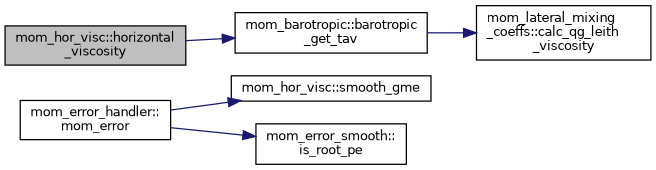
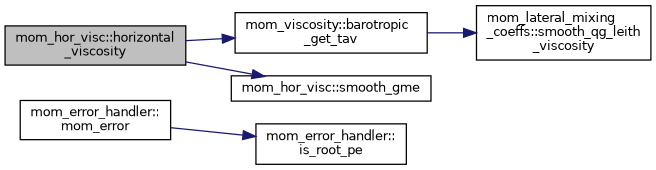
node "mom_barotropic::barotropic _get_tav": label "mom_barotropic::barotropic _get_tav" -> "mom_viscosity::barotropic _get_tav"
node "mom_lateral_mixing _coeffs::calc_qg_leith _viscosity": label "mom_lateral_mixing _coeffs::calc_qg_leith _viscosity" -> "mom_lateral_mixing _coeffs::smooth_qg_leith _viscosity"
edge "mom_error_handler:: mom_error" -> "mom_hor_visc::smooth_gme": now "mom_hor_visc::horizontal _viscosity" -> "mom_hor_visc::smooth_gme"
node "mom_error_smooth:: is_root_pe": label "mom_error_smooth:: is_root_pe" -> "mom_error_handler:: is_root_pe"
